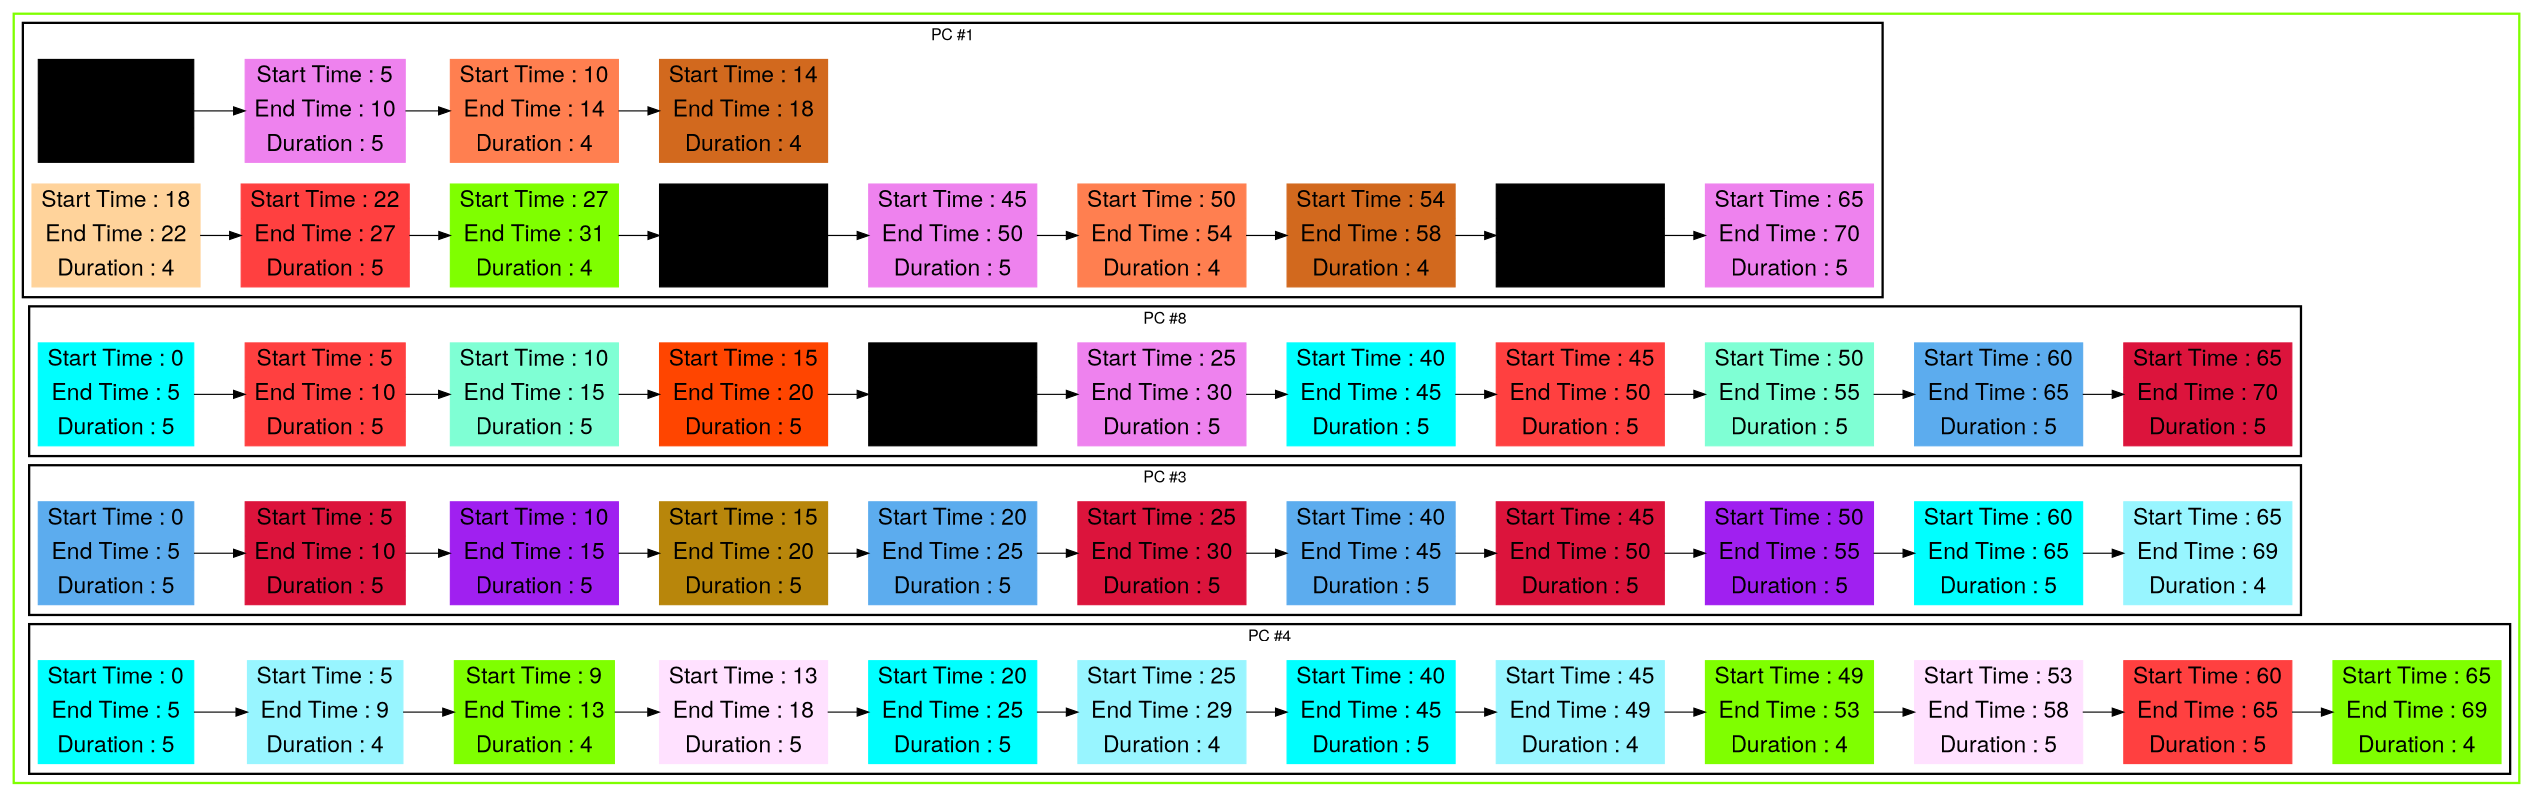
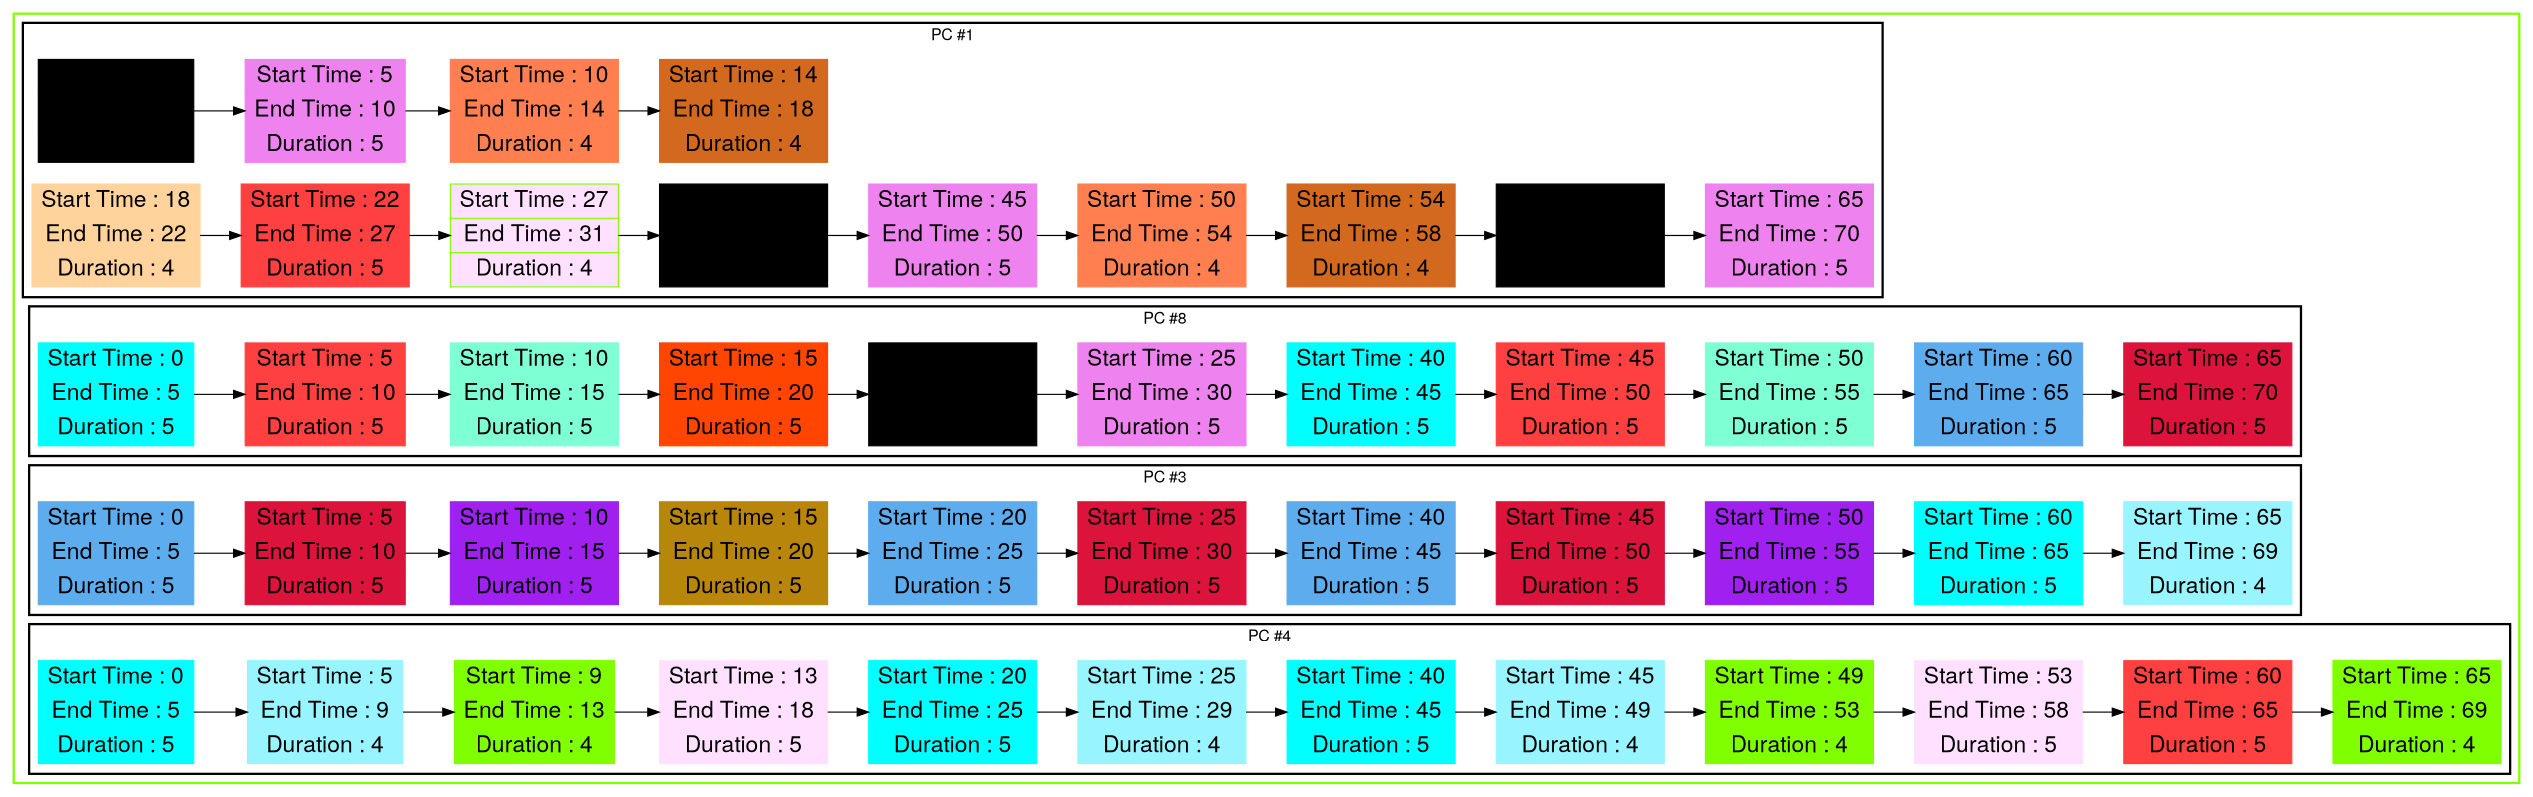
node "Start Time : 27": fillcolor chartreuse -> thistle1
